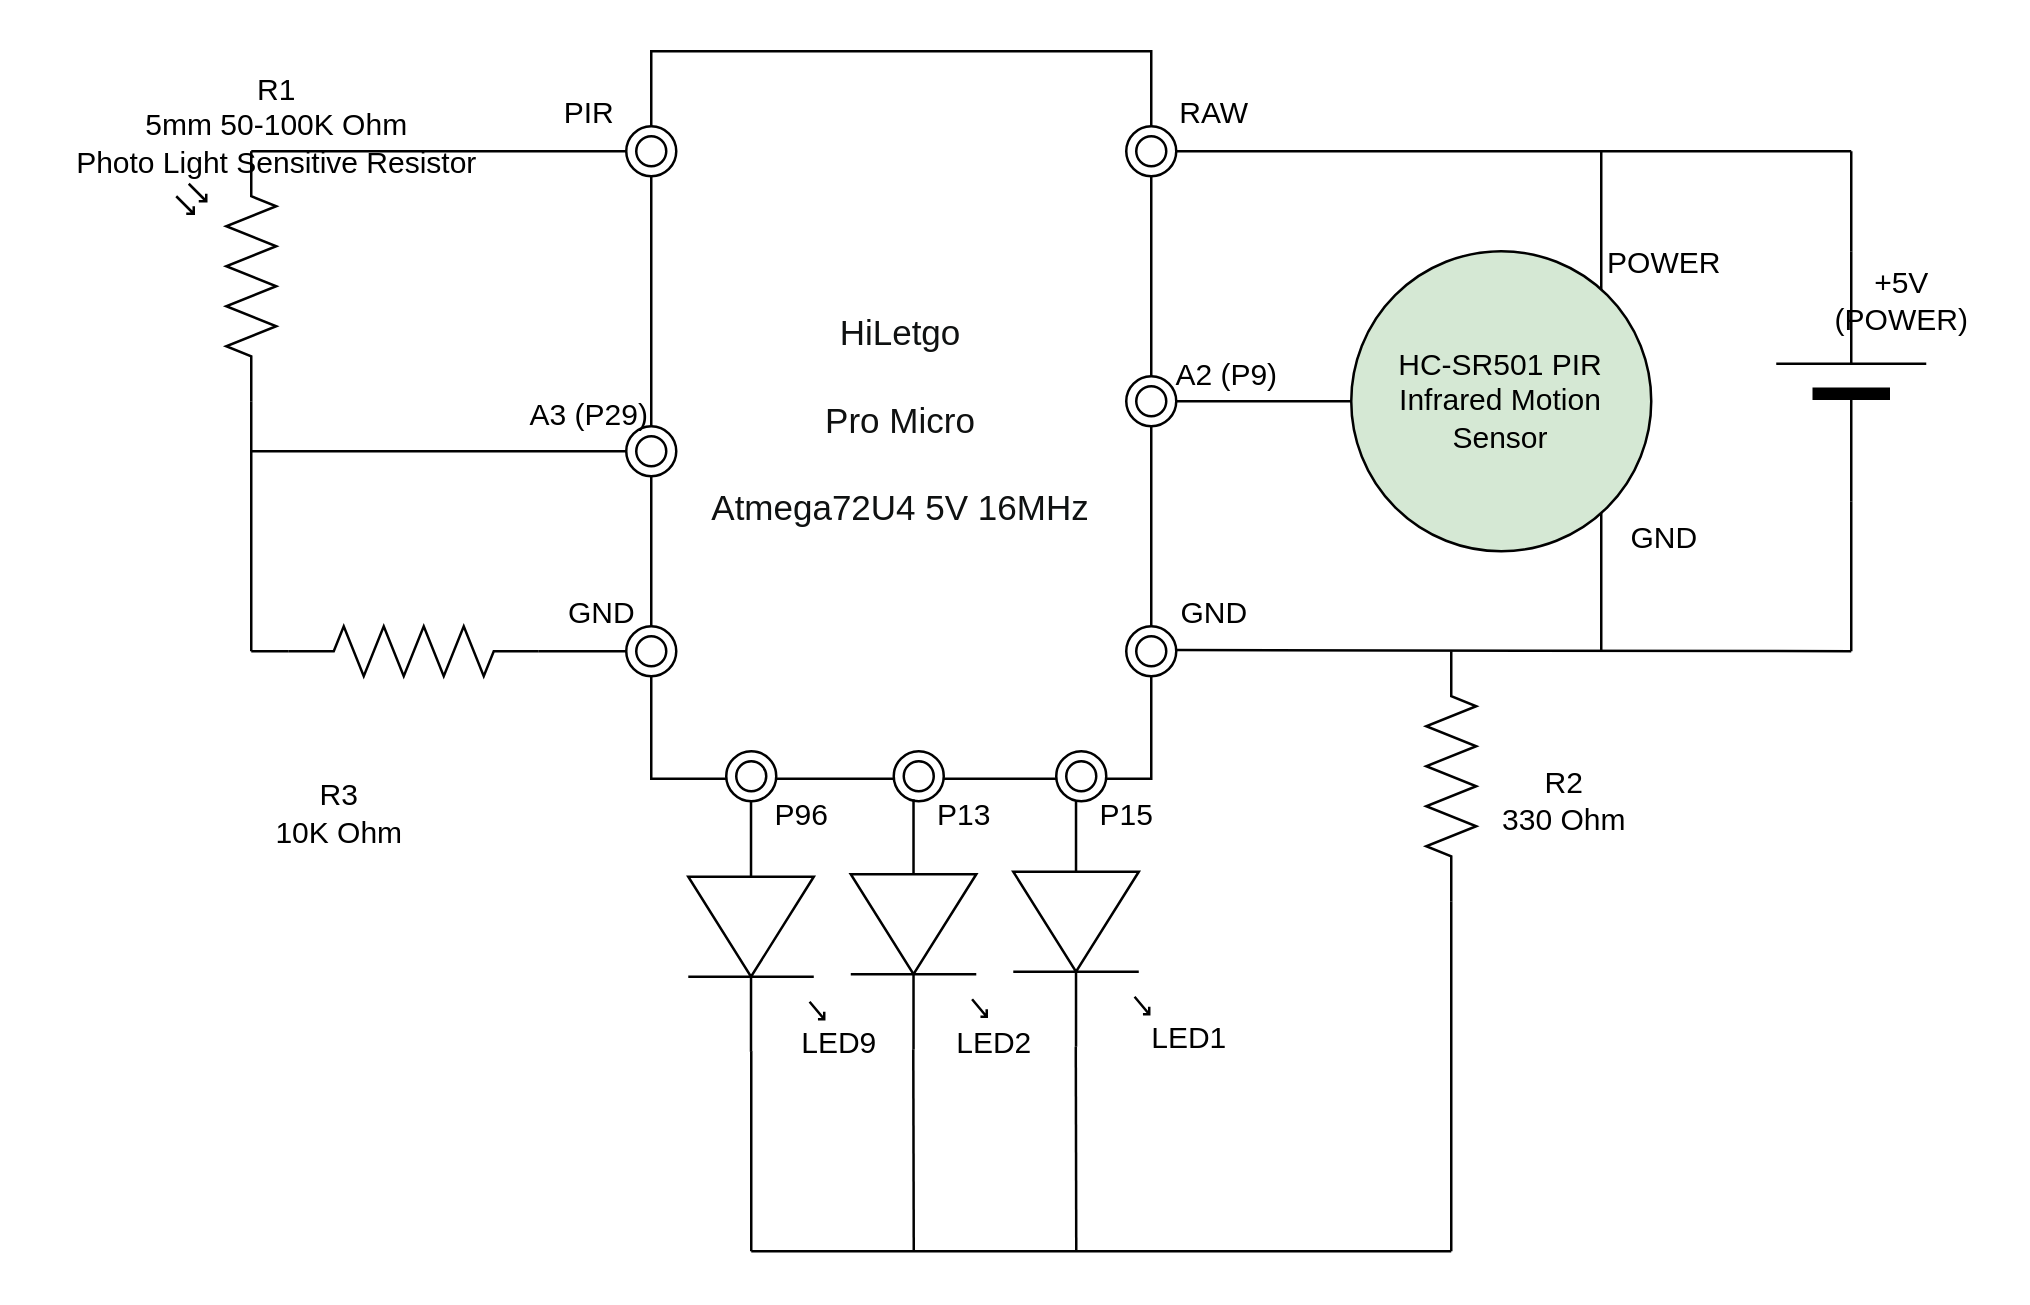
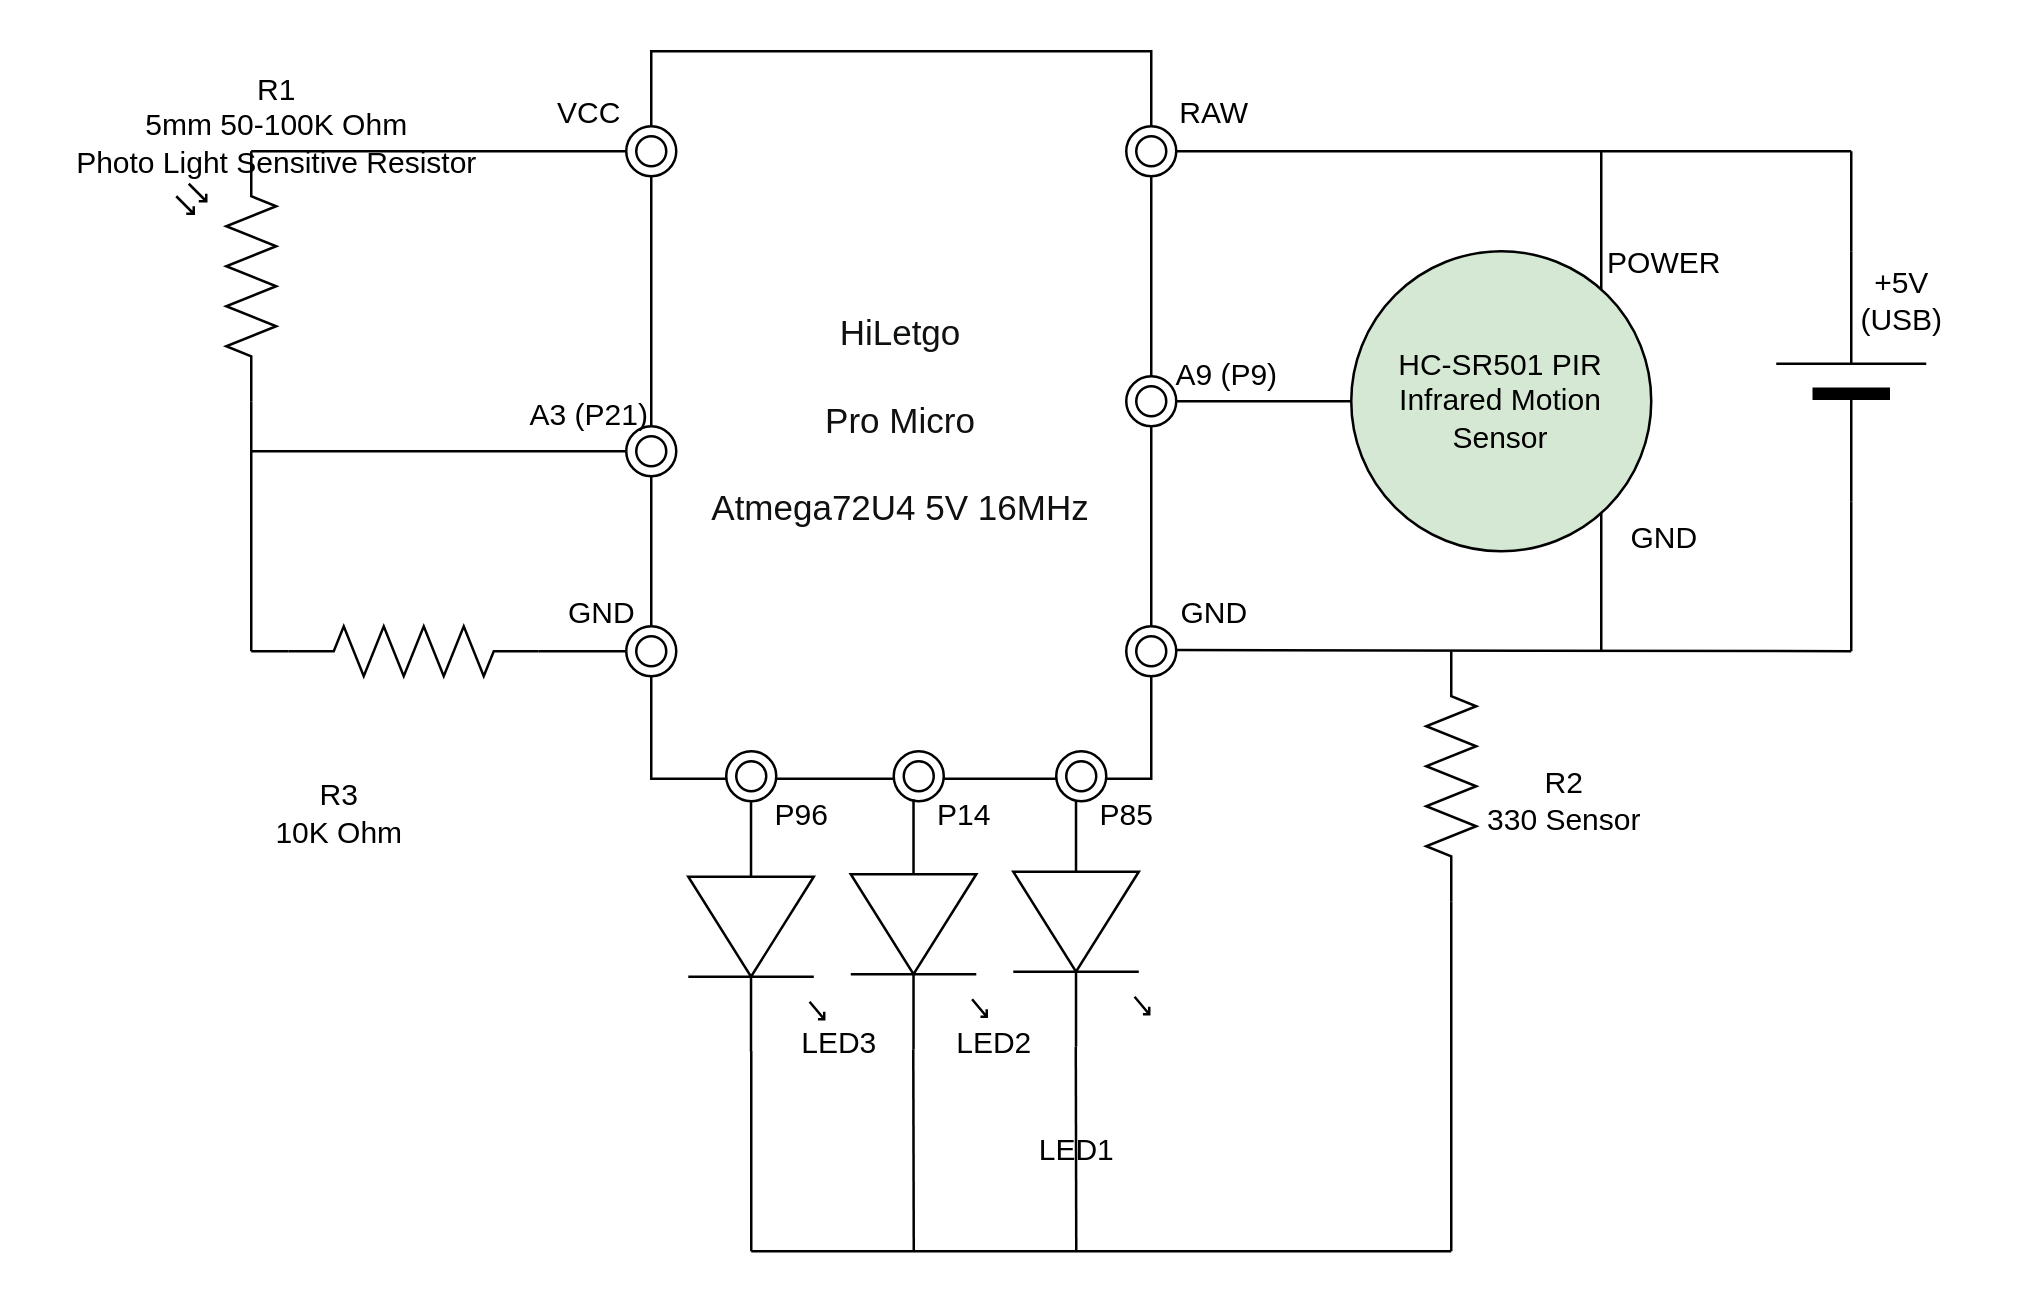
node "PIR": label "PIR" -> "VCC"
node "+5V (POWER)": label "+5V (POWER)" -> "+5V (USB)"
node "A2 (P9)": label "A2 (P9)" -> "A9 (P9)"
node "A3 (P29)": label "A3 (P29)" -> "A3 (P21)"
node "R2 330 Ohm": label "R2 330 Ohm" -> "R2 330 Sensor"
node "P13": label "P13" -> "P14"
node "P15": label "P15" -> "P85"
node "LED1": moved (1189, 1039) -> (1076, 1151)
node "LED9": label "LED9" -> "LED3"
